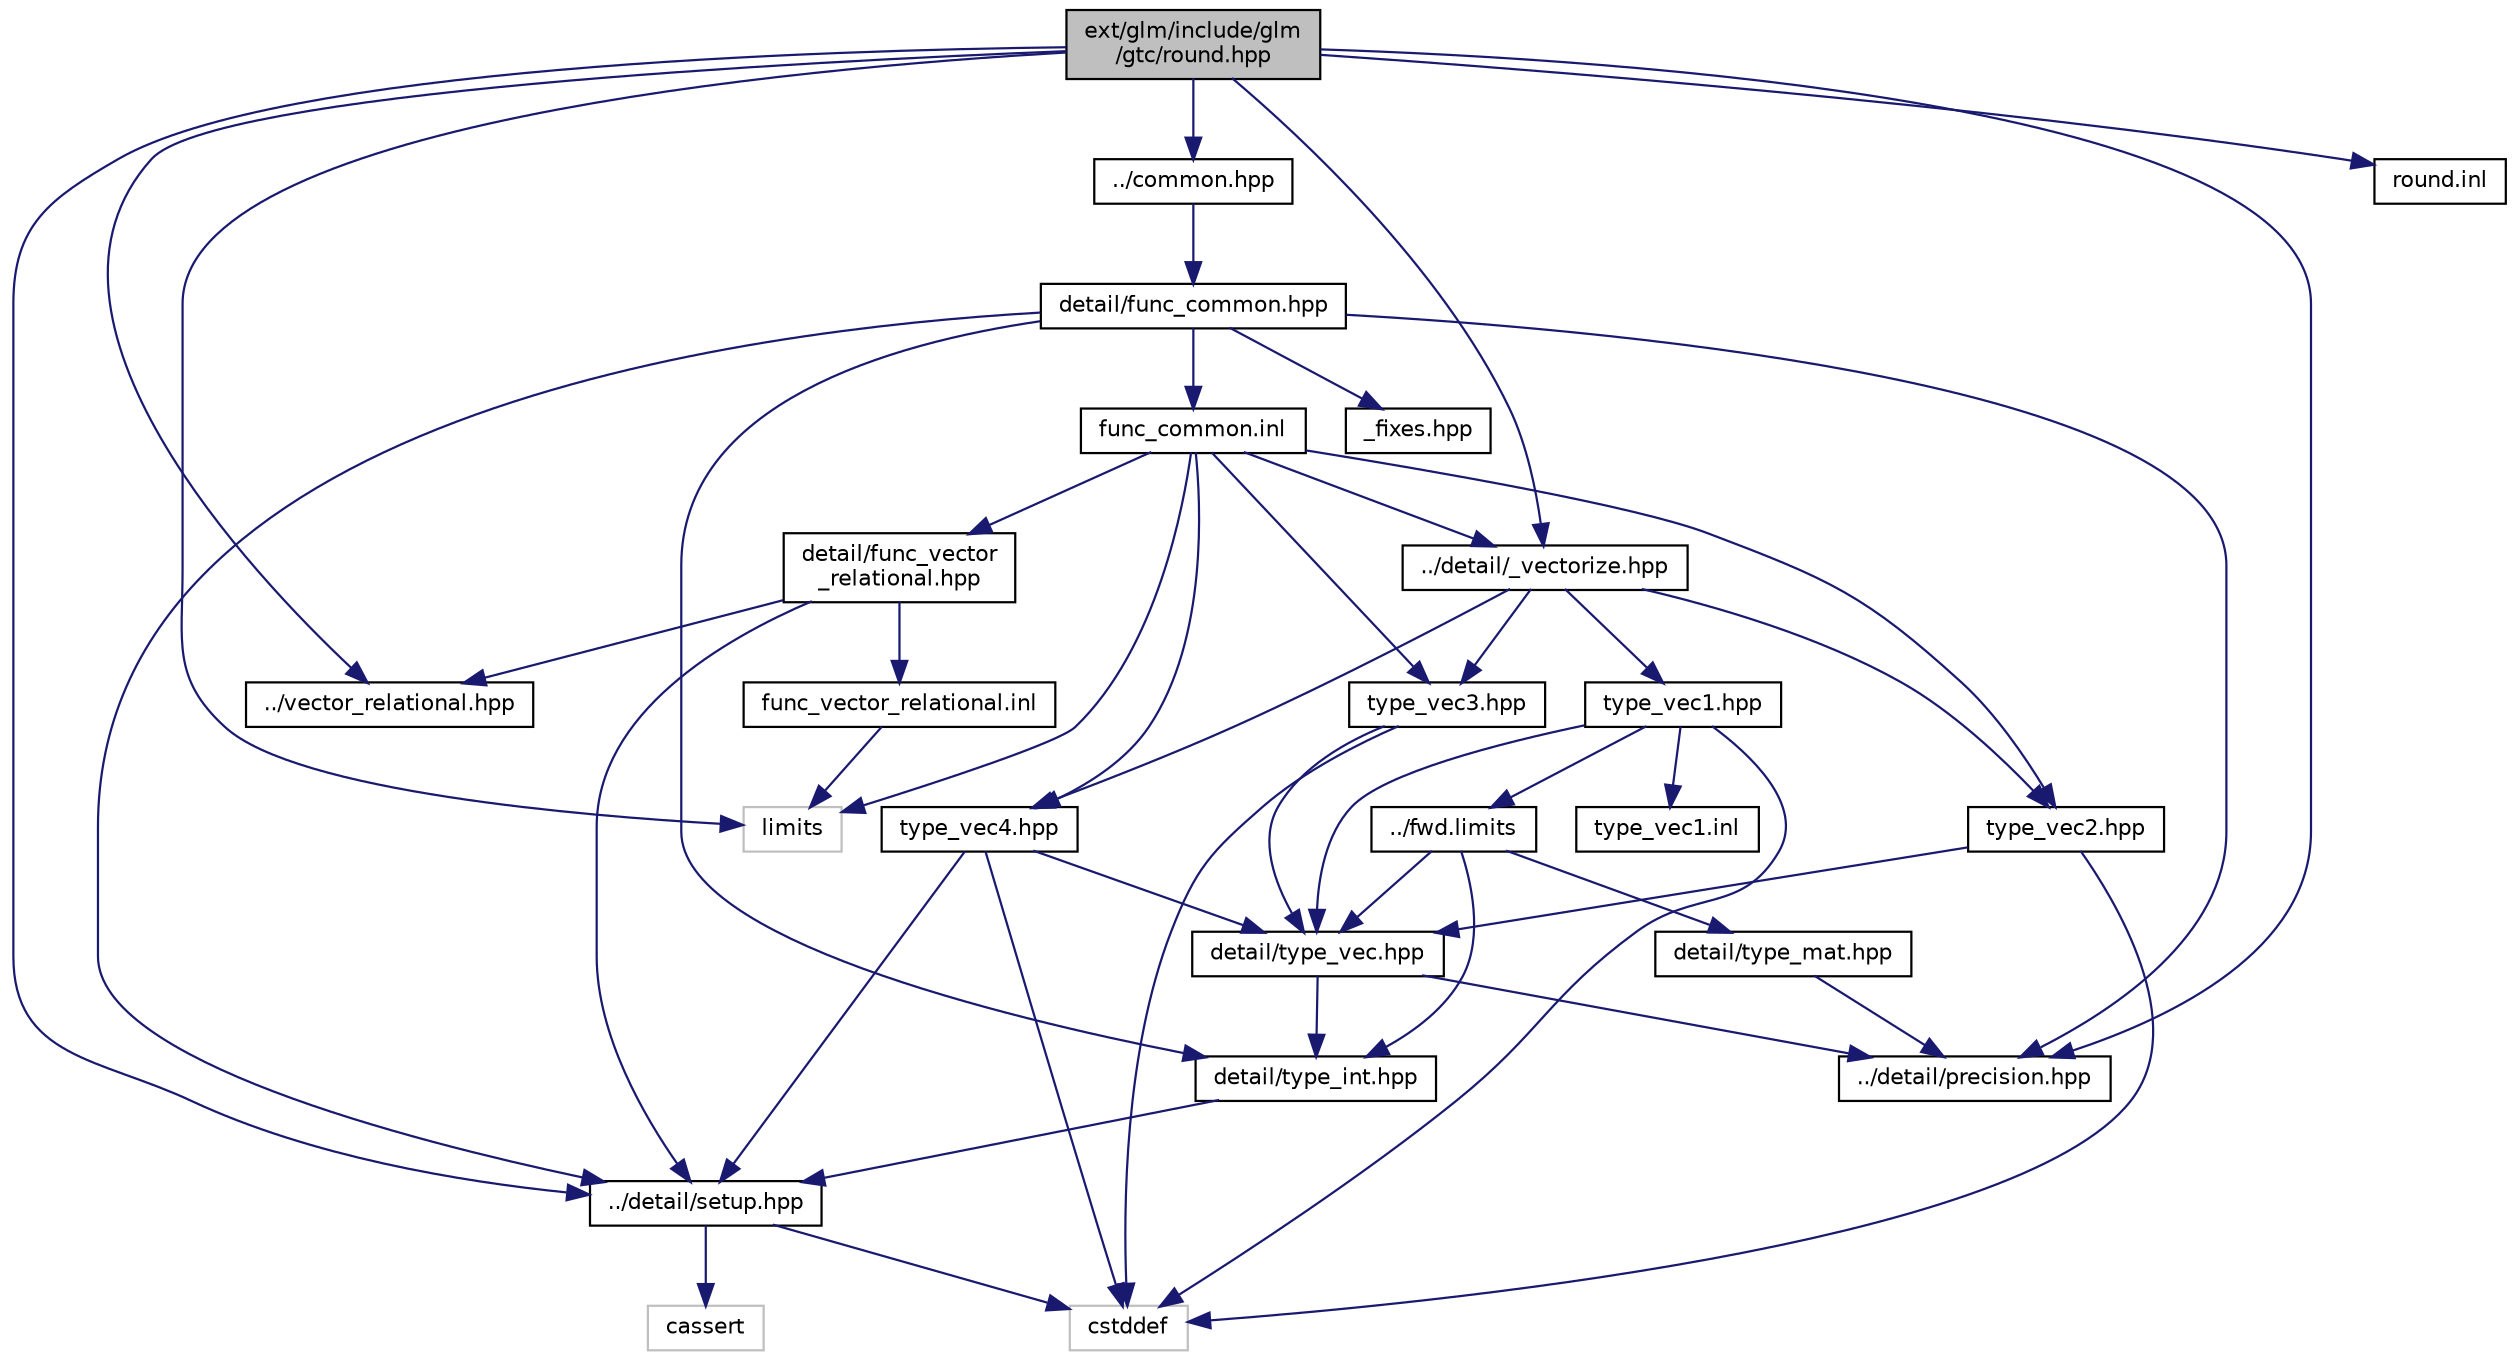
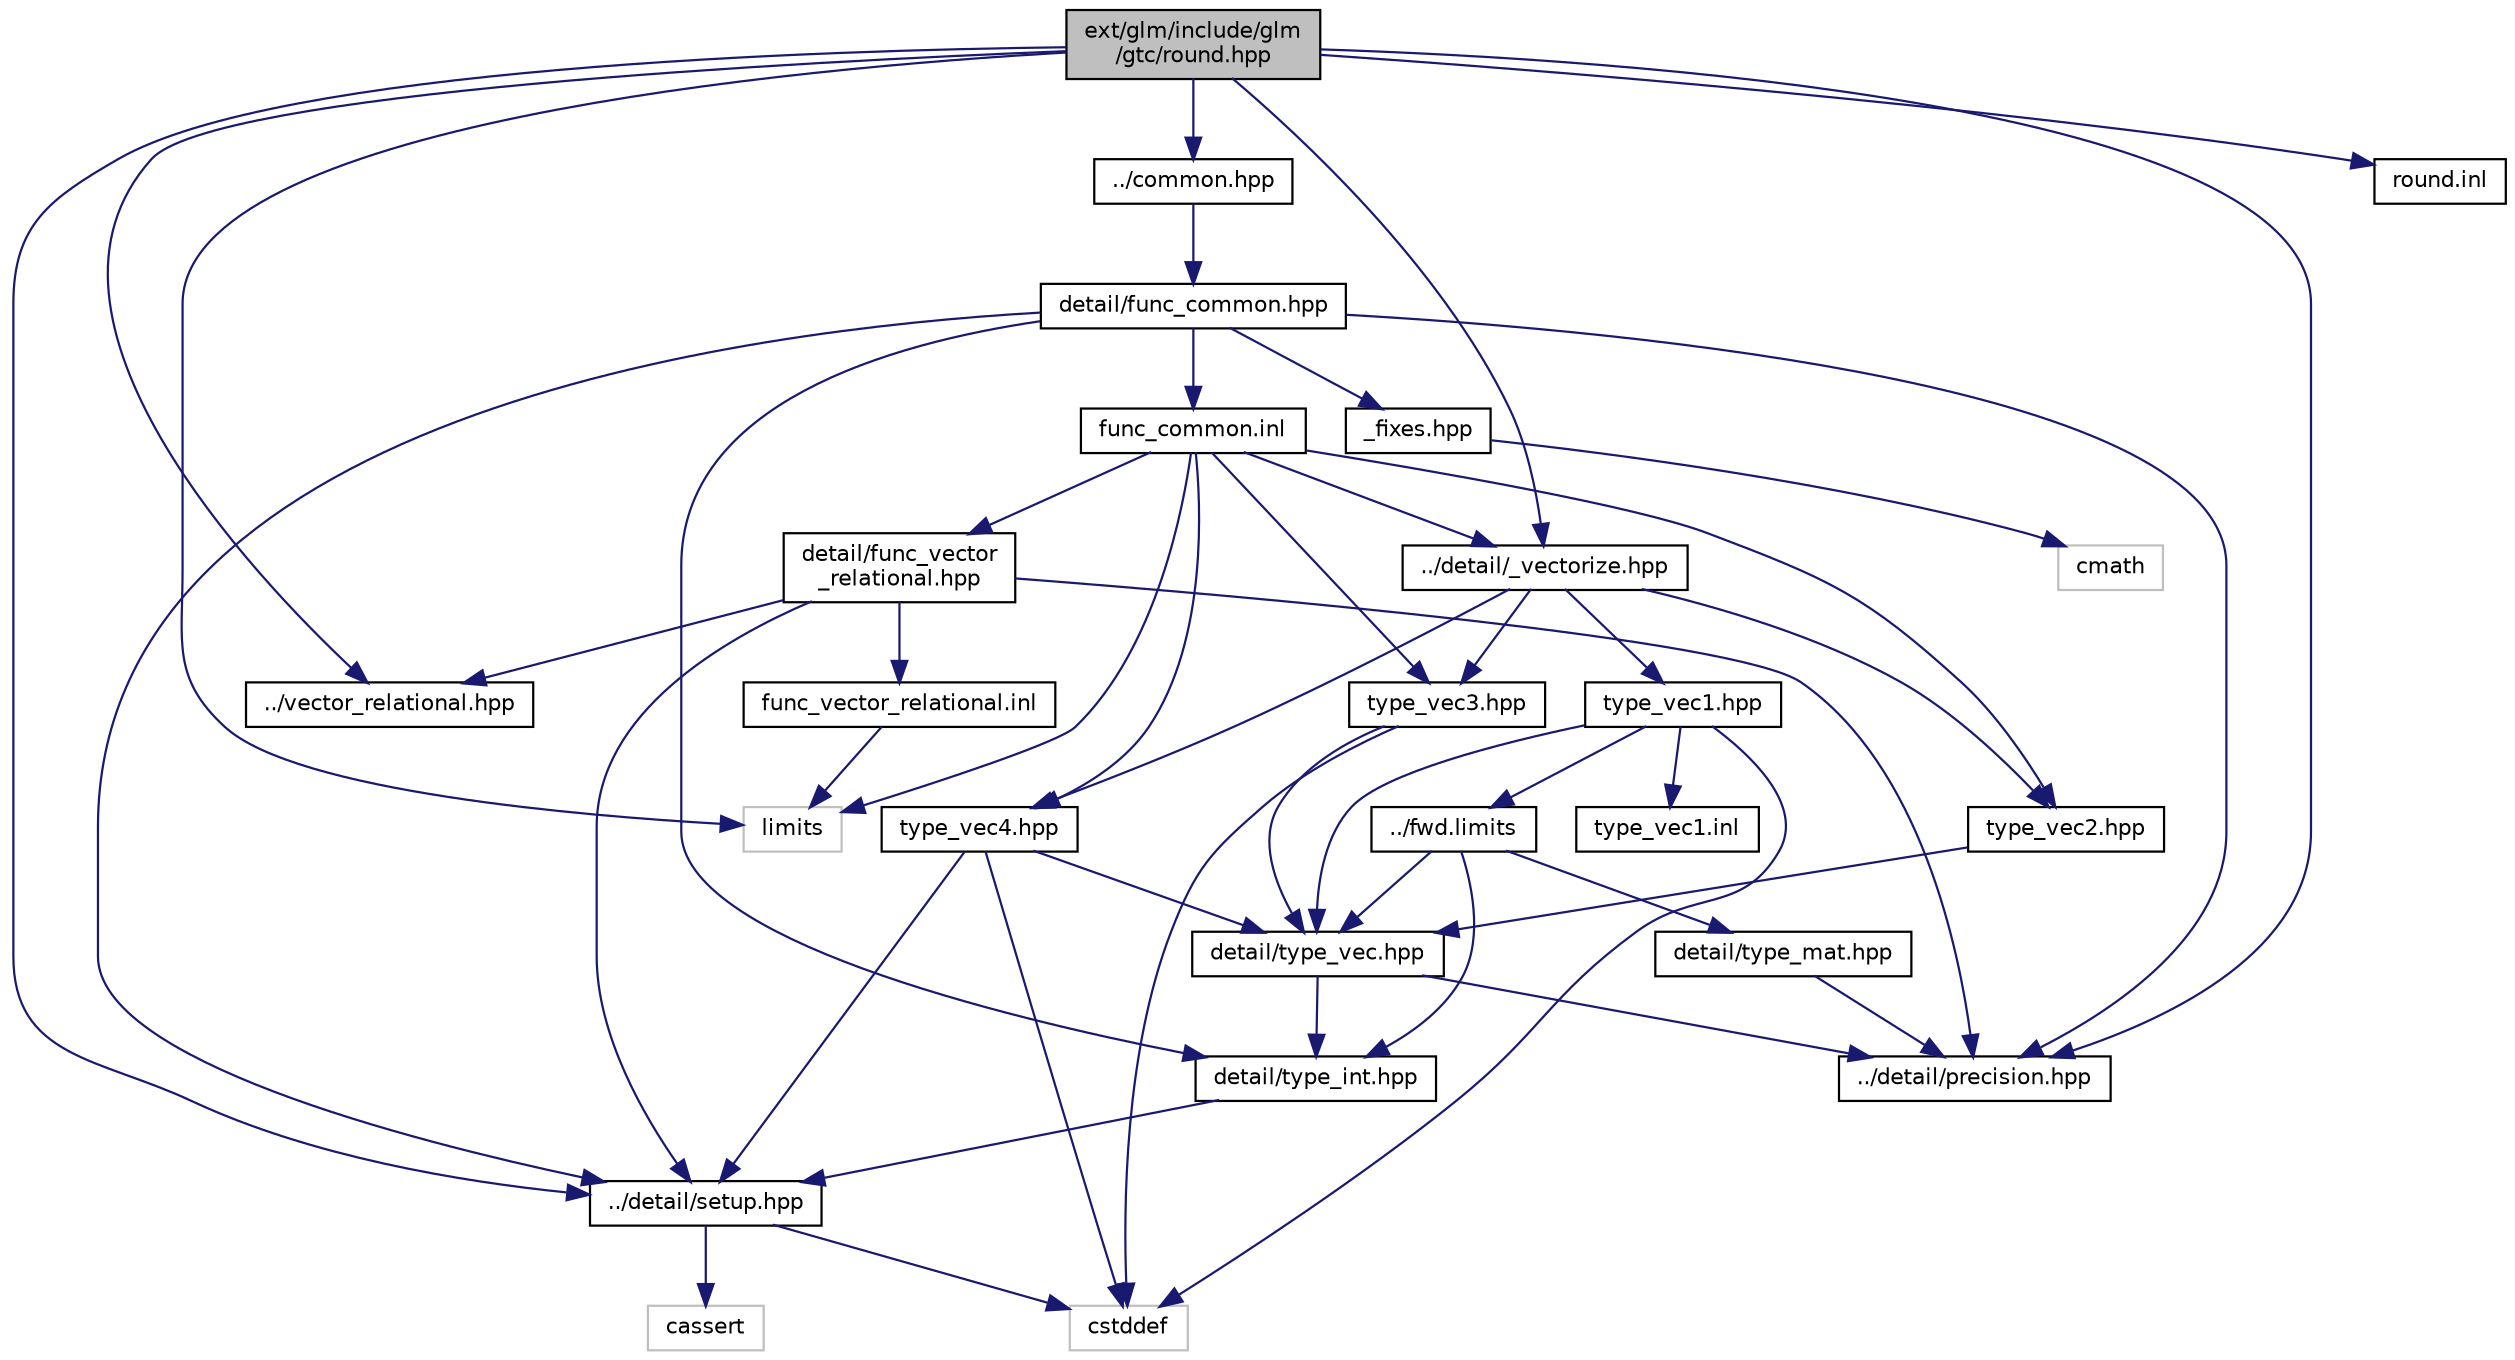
node "cmath": added
edge "detail/func_vector _relational.hpp" -> "../detail/precision.hpp": added
edge "type_vec2.hpp" -> "cstddef": removed
